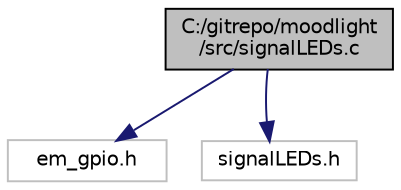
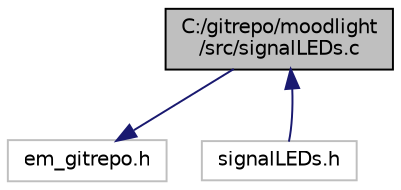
edge "C:/gitrepo/moodlight /src/signalLEDs.c" -> "signalLEDs.h": reversed
node "em_gpio.h": label "em_gpio.h" -> "em_gitrepo.h"
